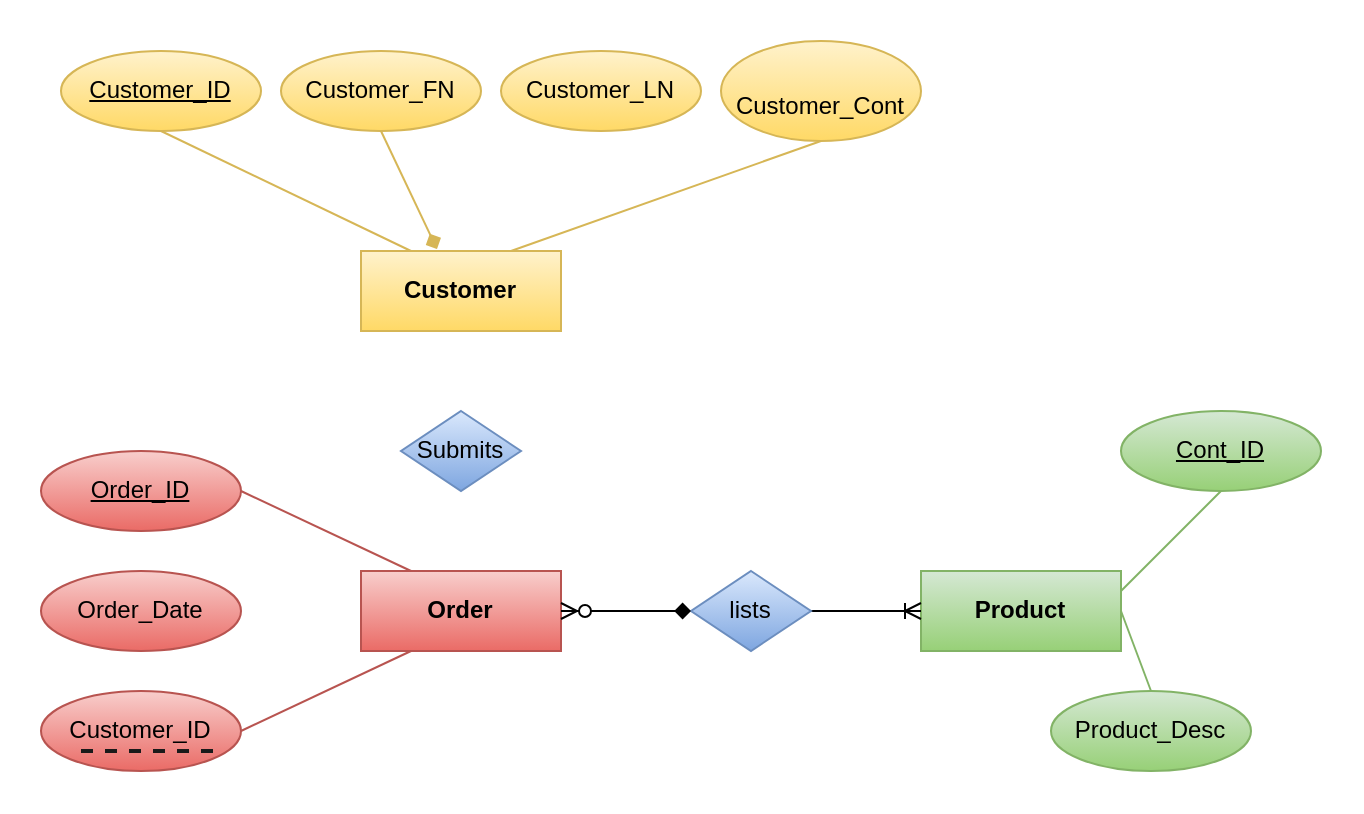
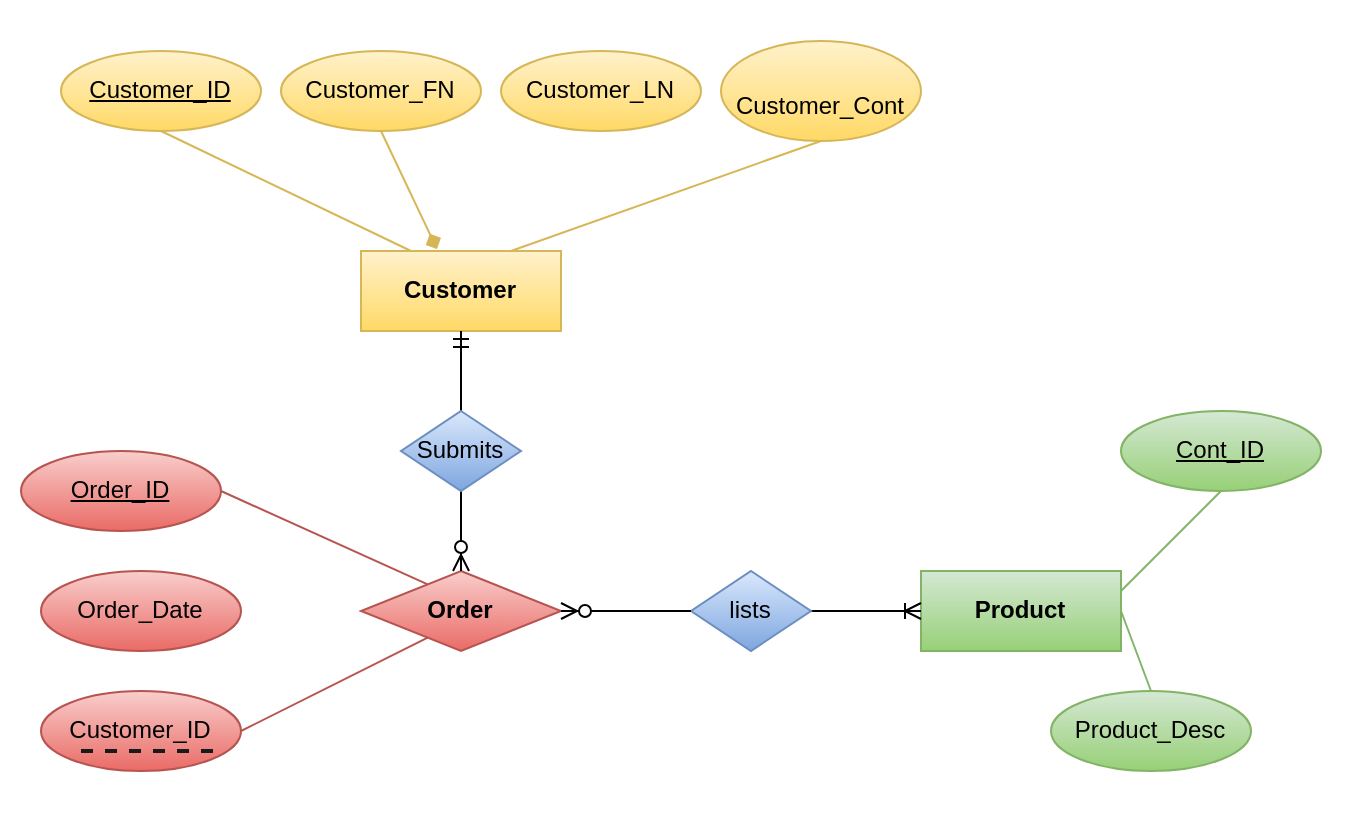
node "Order_ID": moved (141, 491) -> (121, 491)
edge "Customer" -- "Order": added
node "Order": shape rectangle -> diamond
edge "Order" -- "lists": arrowhead diamond -> none
